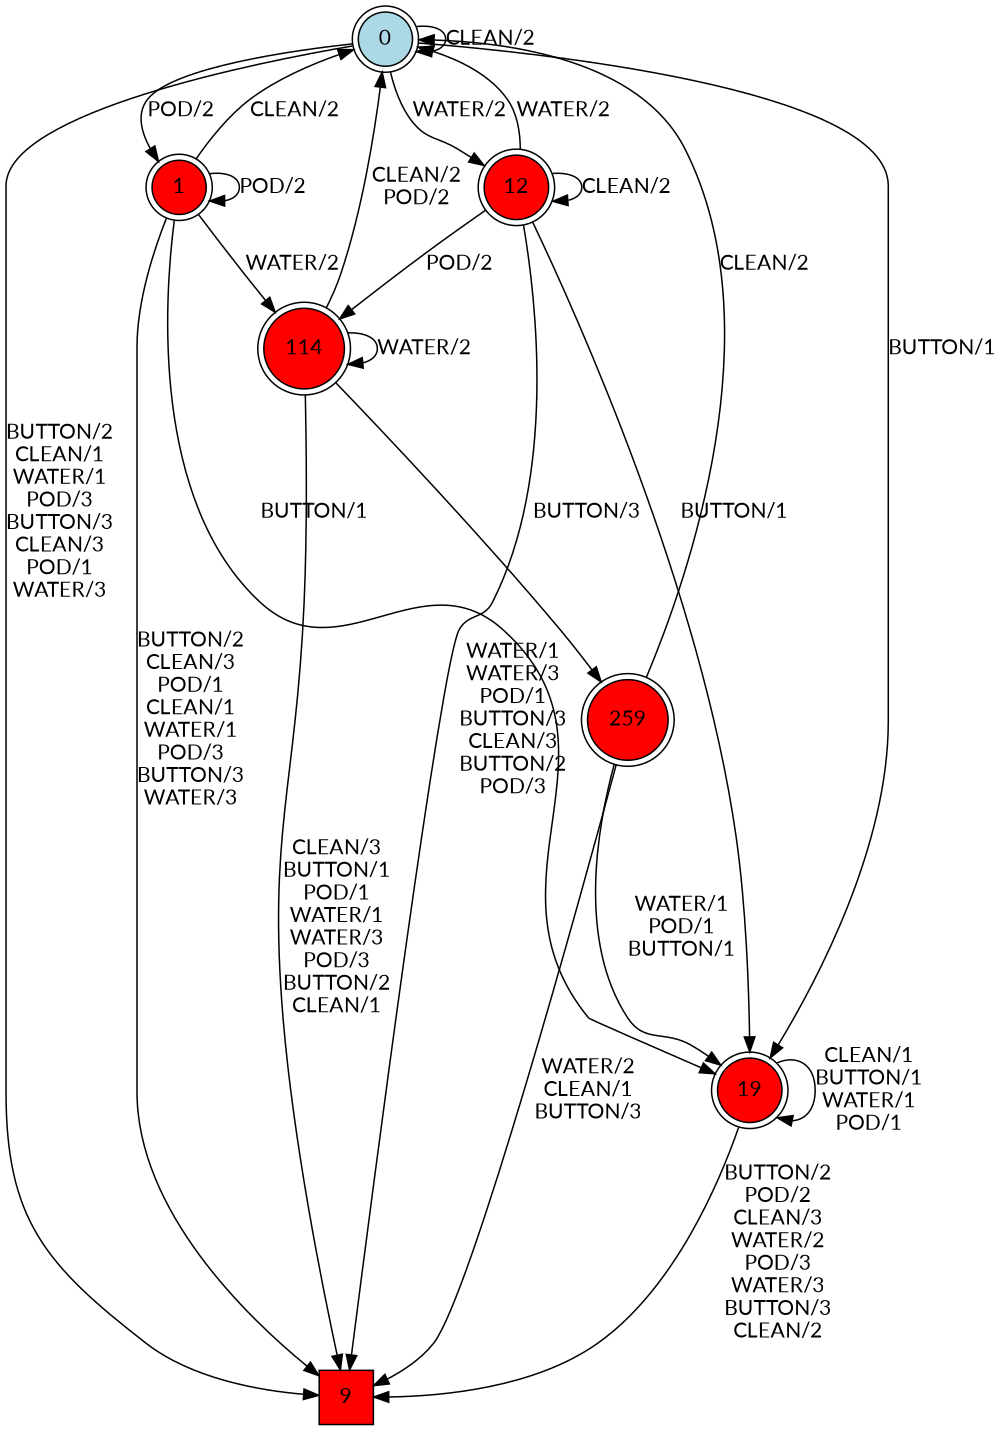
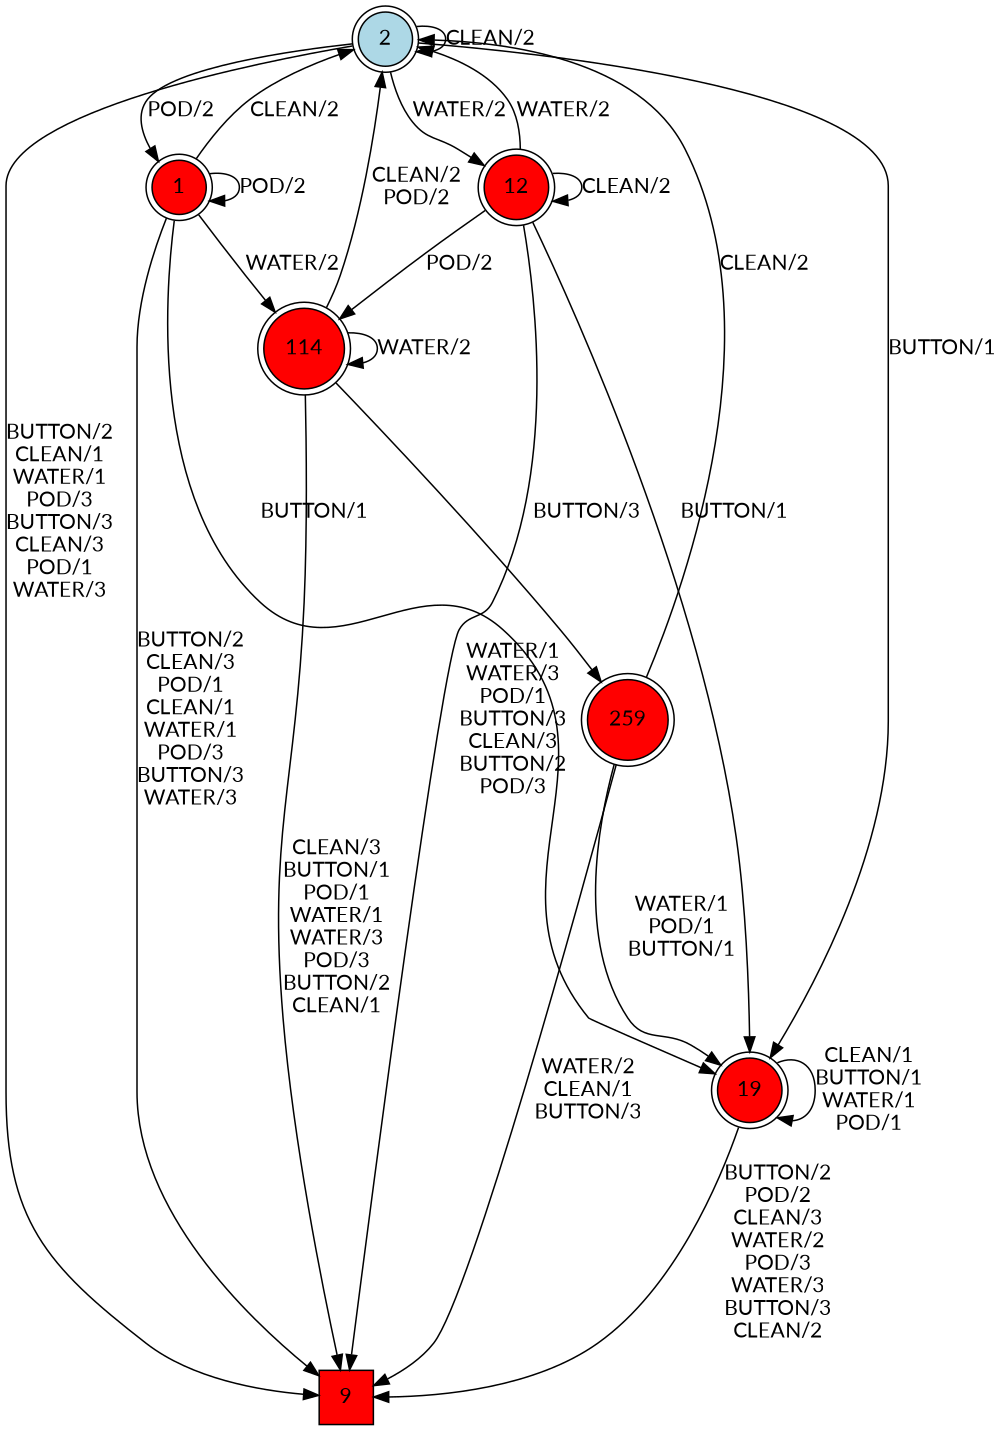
node "0": label "0" -> "2"
